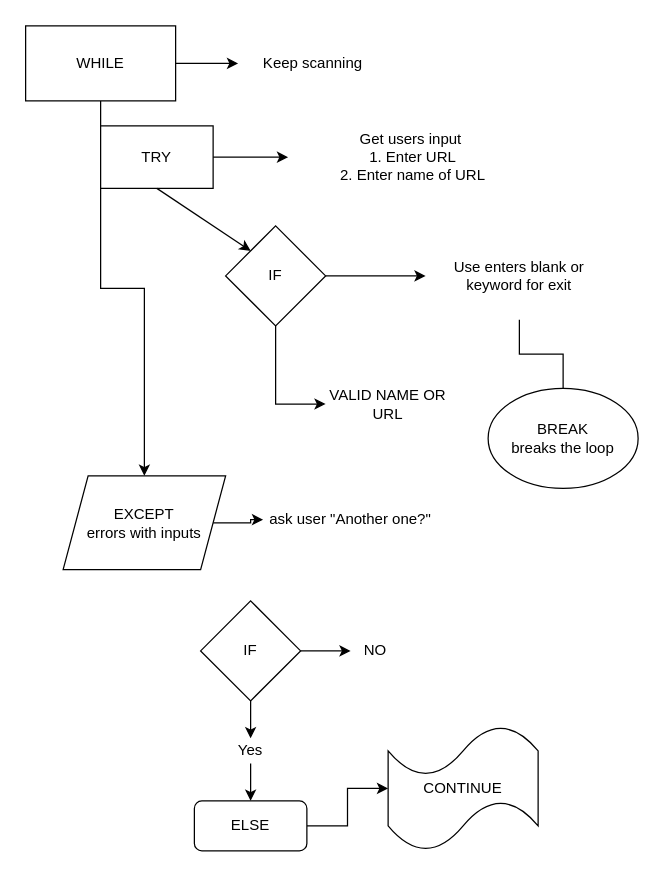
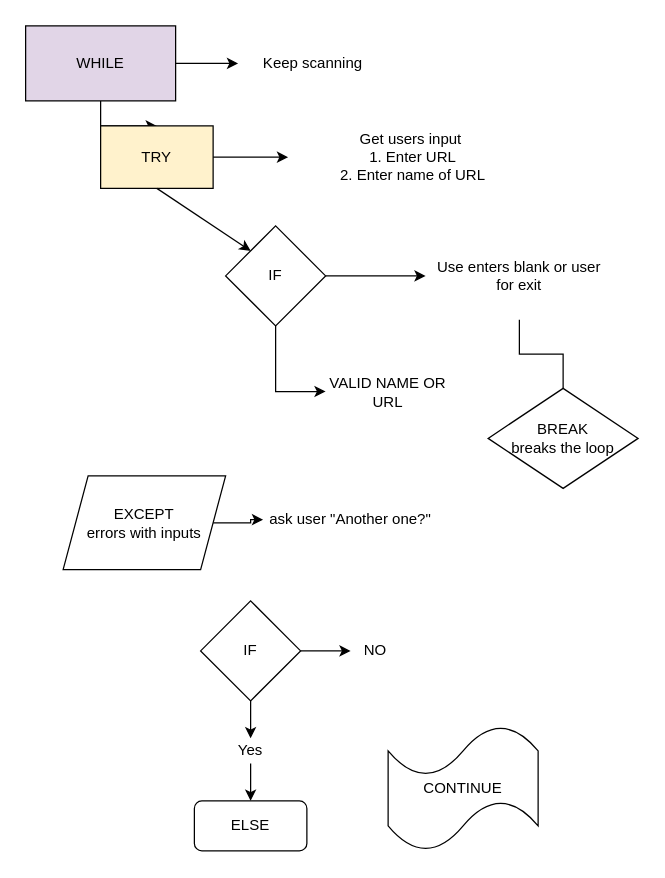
node "WHILE": fillcolor #ffffff -> #e1d5e7
node "TRY": fillcolor #ffffff -> #fff2cc
node "Use enters blank or keyword for exit": label "Use enters blank or keyword for exit" -> "Use enters blank or user for exit"
edge "WHILE" -> "EXCEPT errors with inputs": now "WHILE" -> "TRY"
node "VALID NAME OR URL": moved (388, 404) -> (388, 391)
node "BREAK breaks the loop": shape ellipse -> diamond
edge "ELSE" -> "CONTINUE": removed
